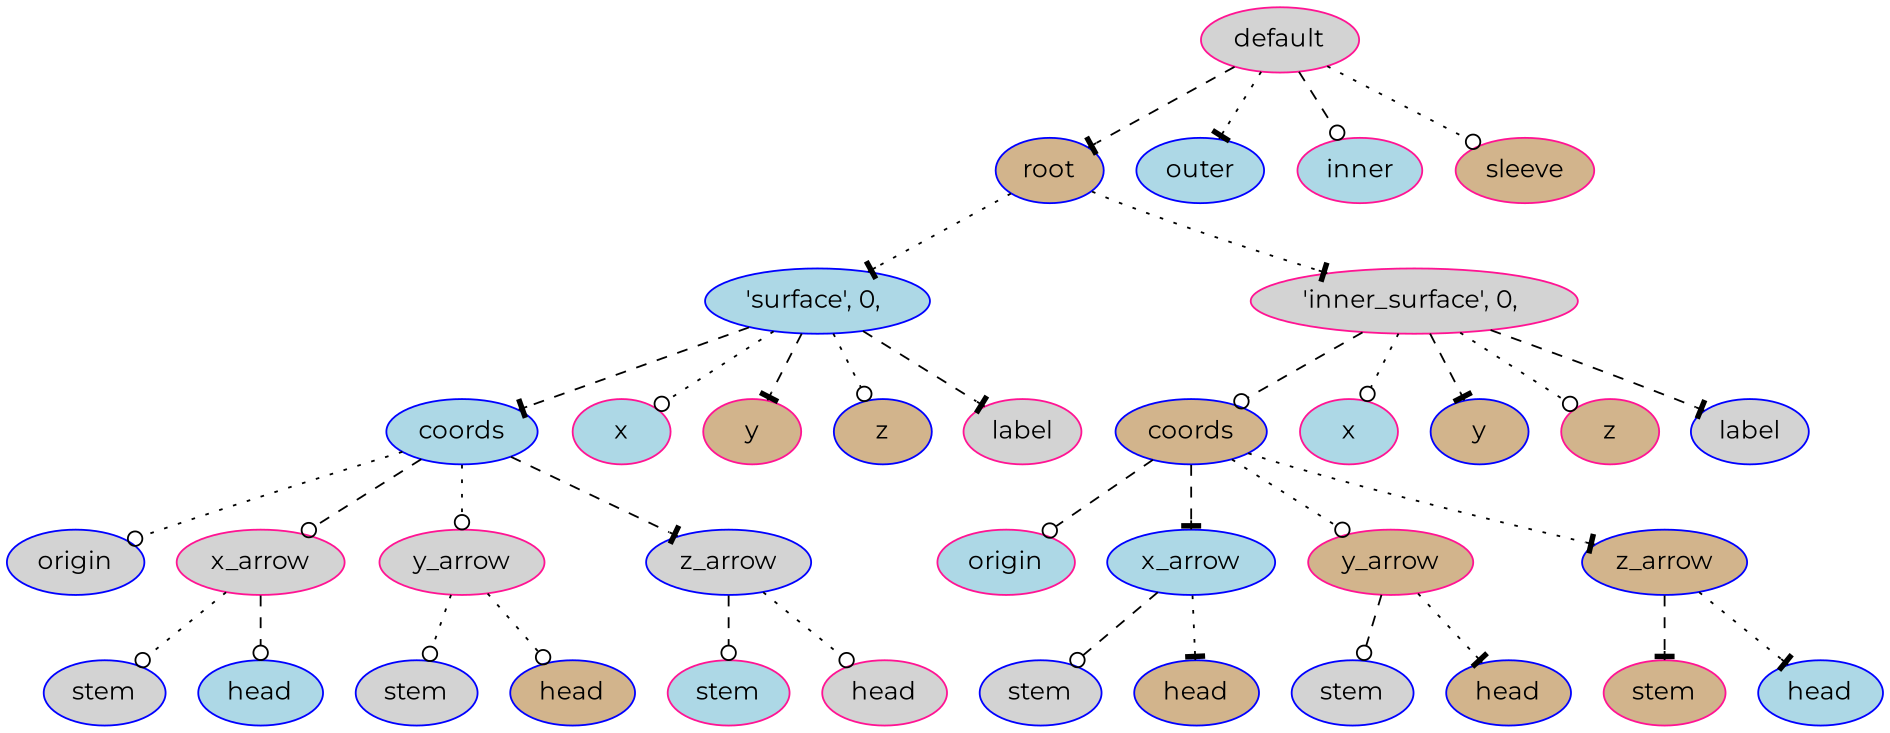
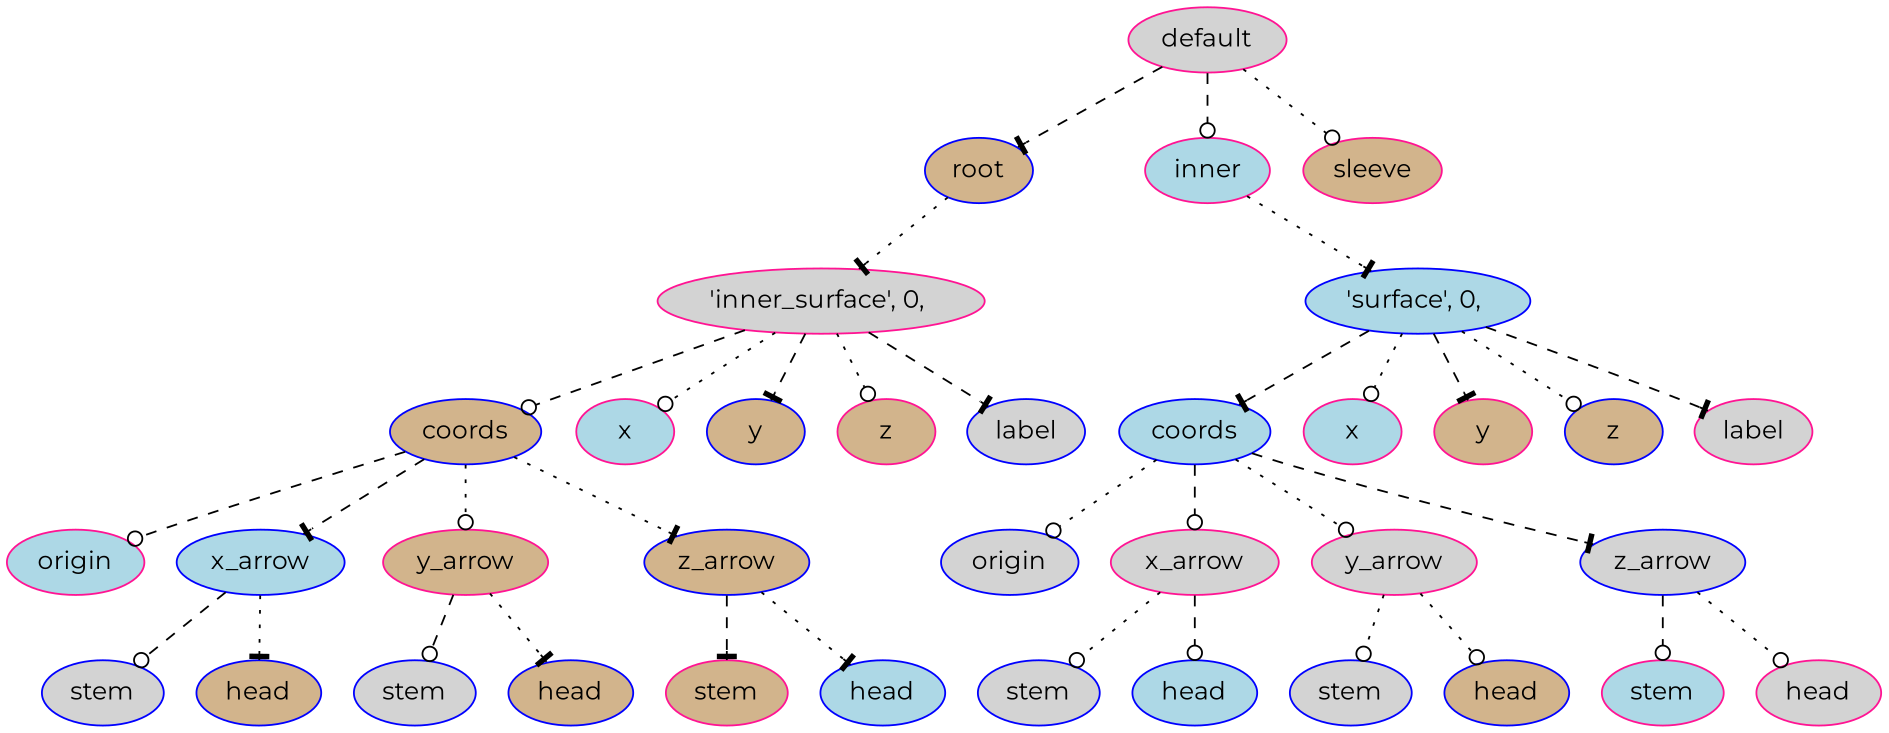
node "outer": removed
edge "root" -> "'surface', 0,": now "inner" -> "'surface', 0,"
